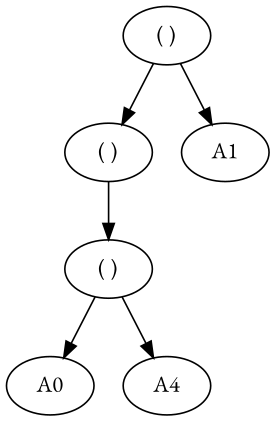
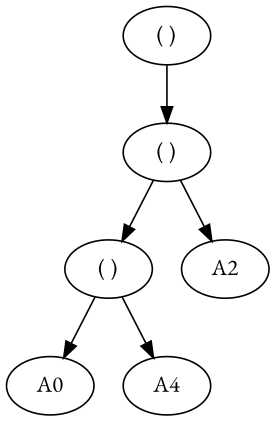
node "A1": removed
node "A2": added
